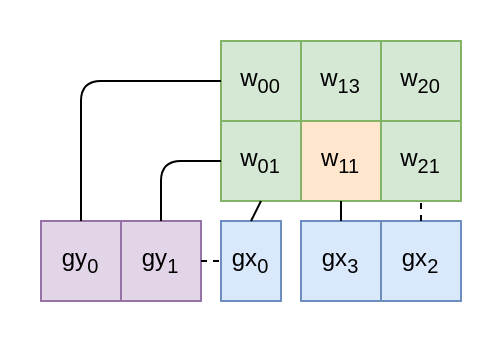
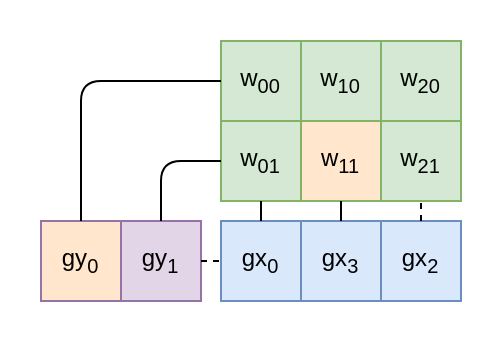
node "w13": label "w13" -> "w10"
node "gy0": fillcolor #e1d5e7 -> #ffe6cc
node "gx0": size 60x80 -> 80x80
